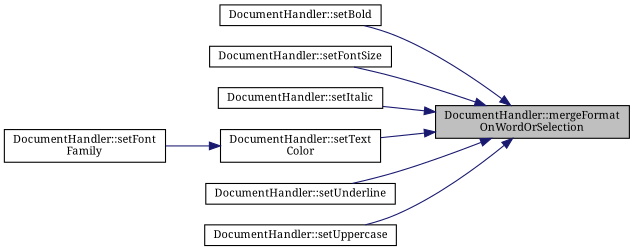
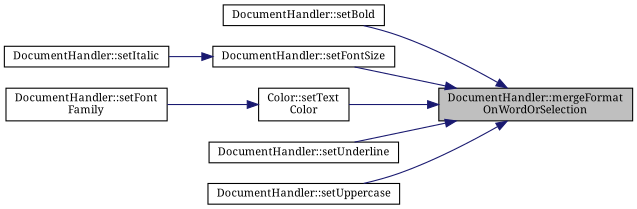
edge "DocumentHandler::setItalic" -> "DocumentHandler::mergeFormat OnWordOrSelection": now "DocumentHandler::setItalic" -> "DocumentHandler::setFontSize"
node "DocumentHandler::setText Color": label "DocumentHandler::setText Color" -> "Color::setText Color"
